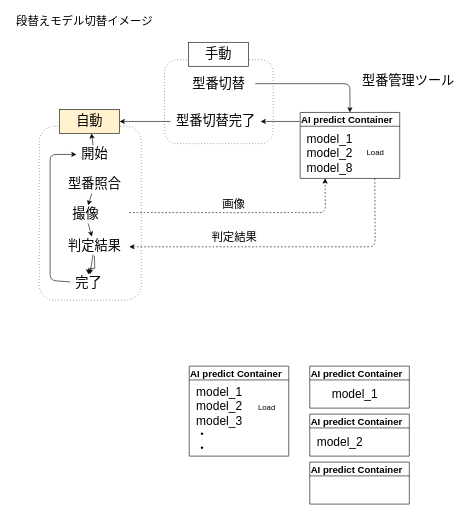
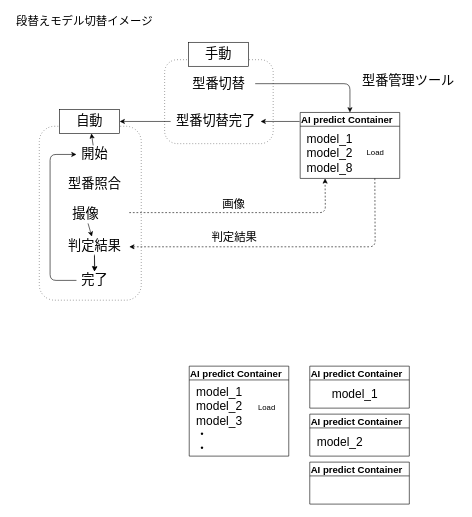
node "自動": fillcolor #fff2cc -> #ffffff
edge "型番照合" -> "撮像": removed
node "完了": moved (89, 284) -> (95, 281)
